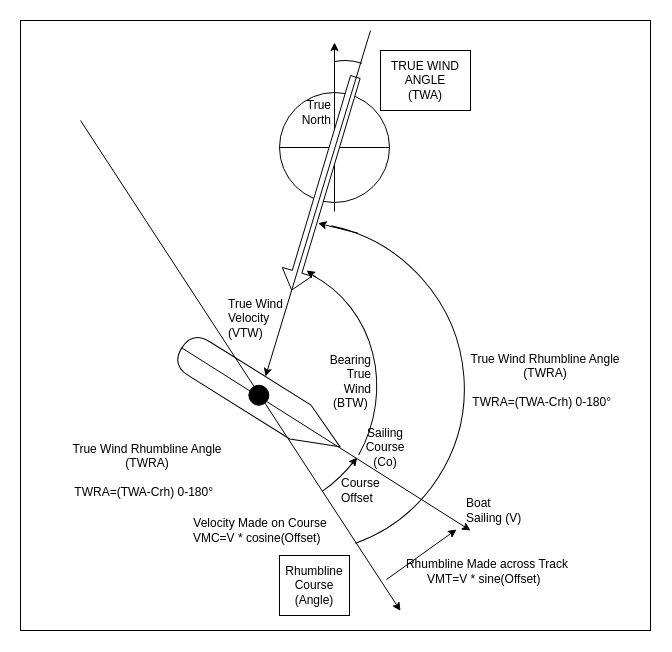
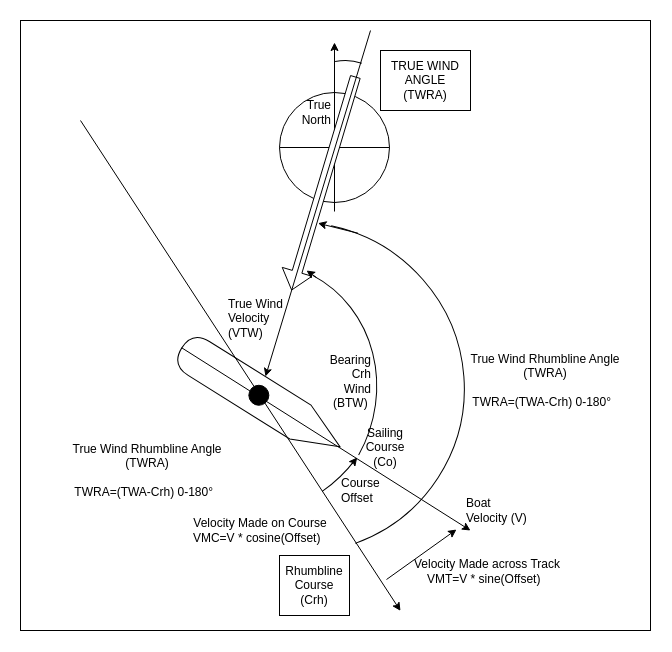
node "TRUE WIND ANGLE (TWA)": label "TRUE WIND ANGLE (TWA)" -> "TRUE WIND ANGLE (TWRA)"
node "Bearing True Wind (BTW)": label "Bearing True Wind (BTW)" -> "Bearing Crh Wind (BTW)"
node "Boat Sailing (V)": label "Boat Sailing (V)" -> "Boat Velocity (V)"
node "Rhumbline Made across Track VMT=V * sine(Offset)": label "Rhumbline Made across Track VMT=V * sine(Offset)" -> "Velocity Made across Track VMT=V * sine(Offset)"
node "Rhumbline Course (Angle)": label "Rhumbline Course (Angle)" -> "Rhumbline Course (Crh)"
